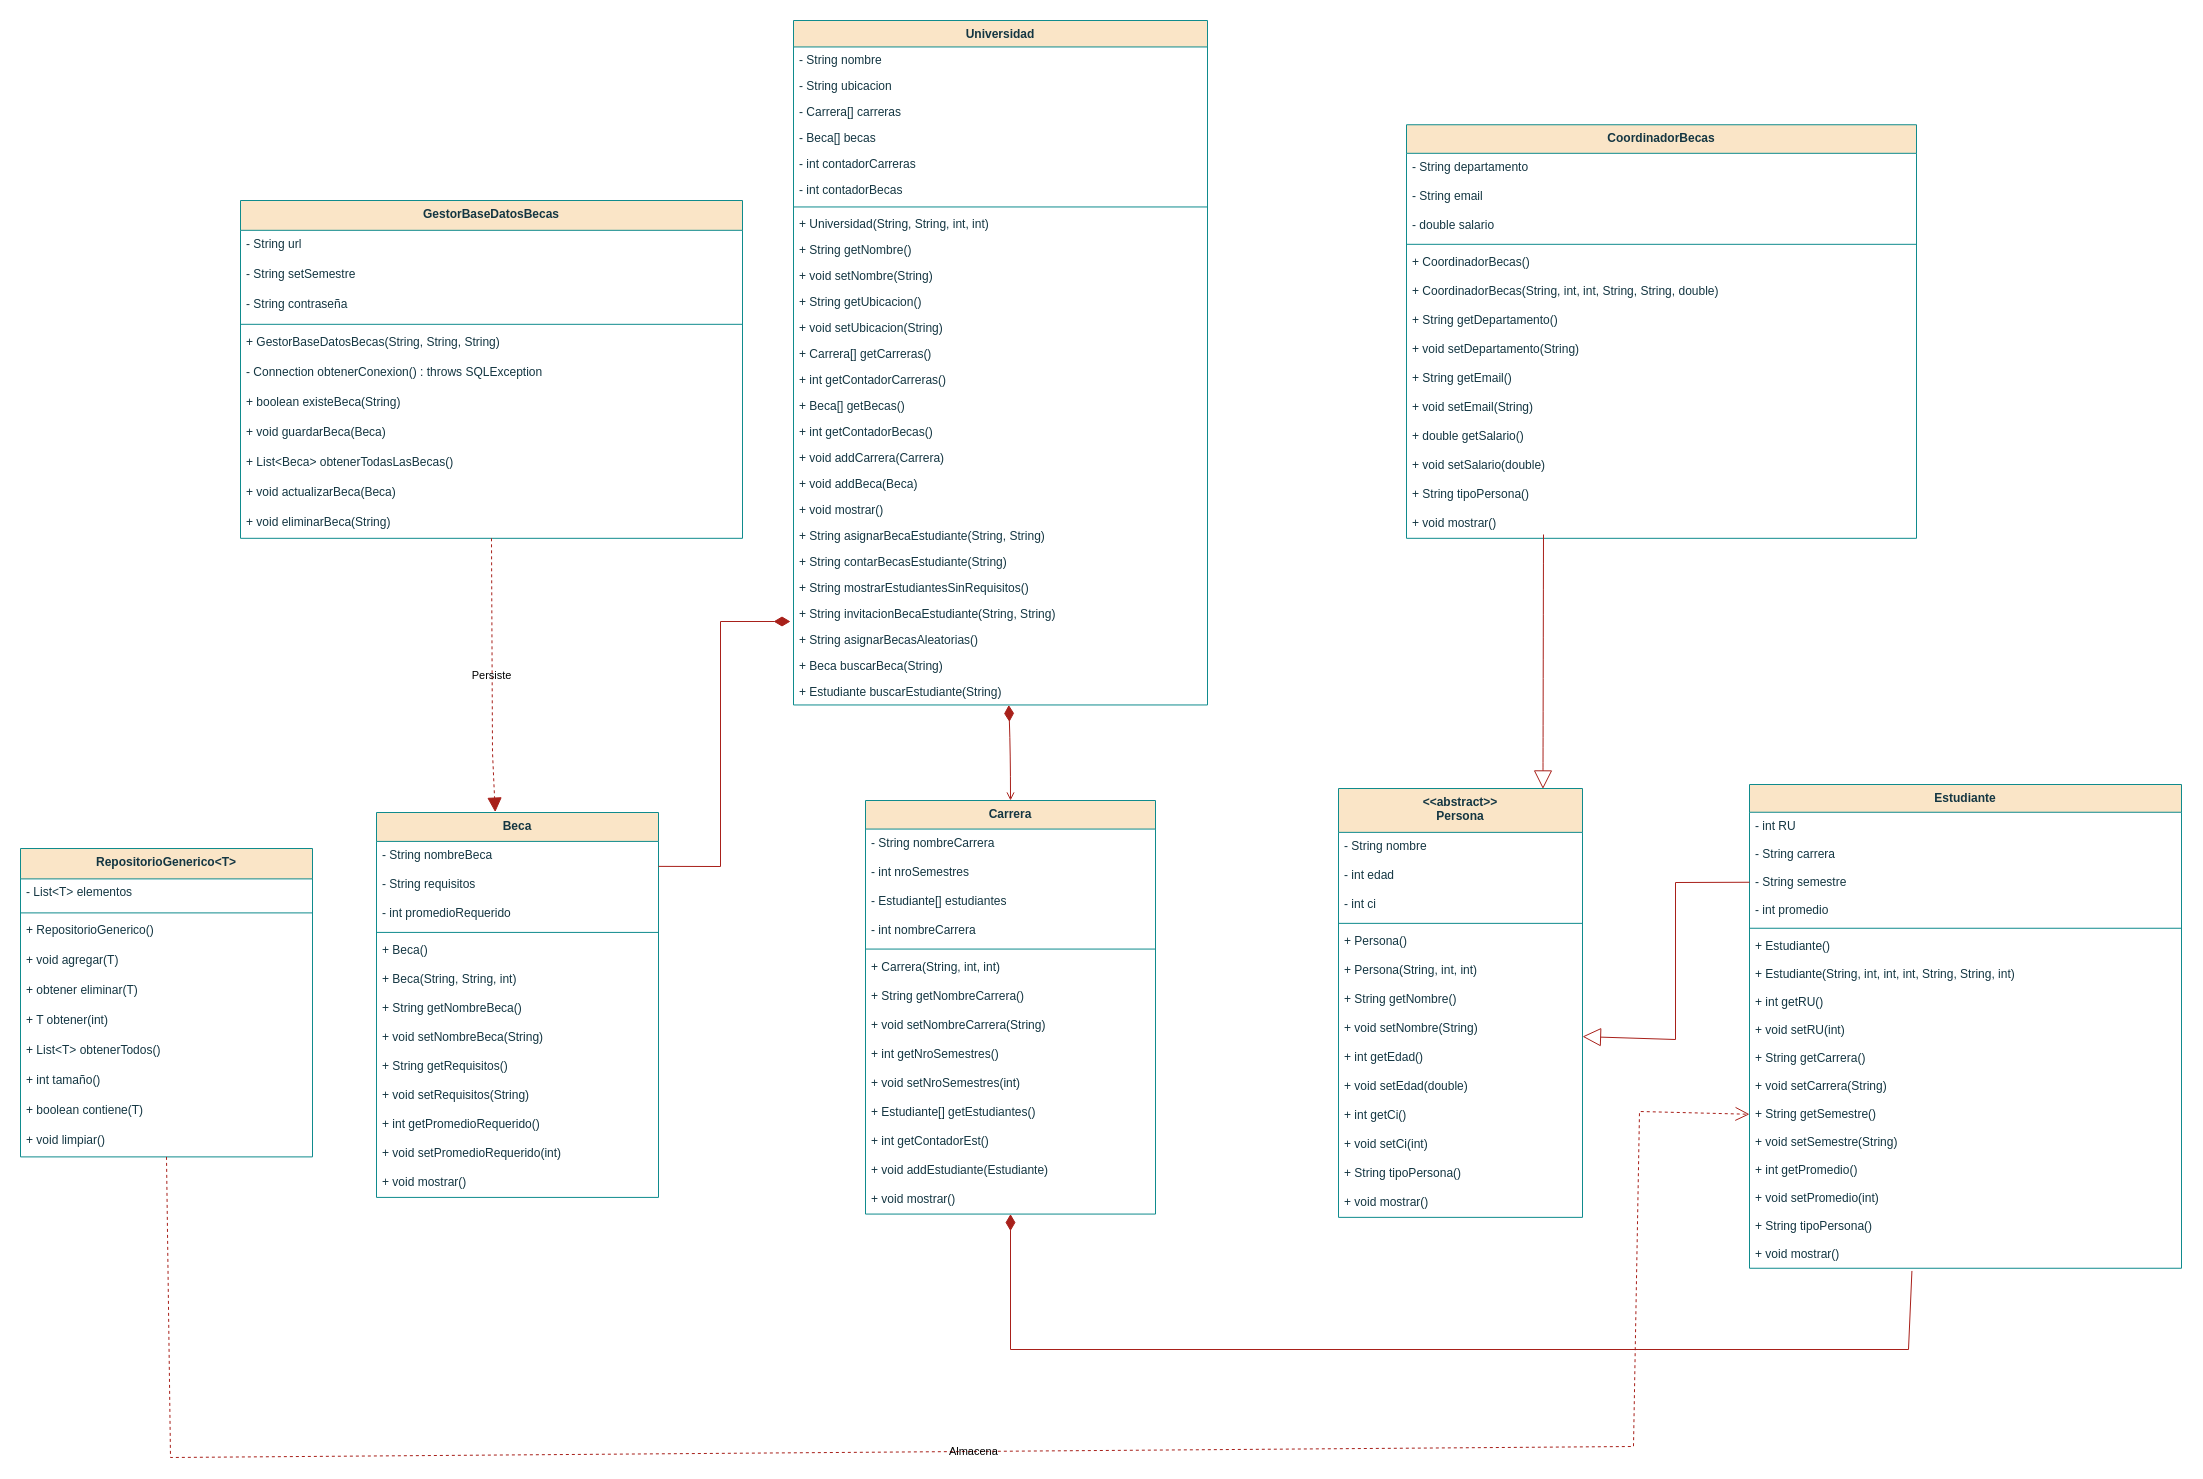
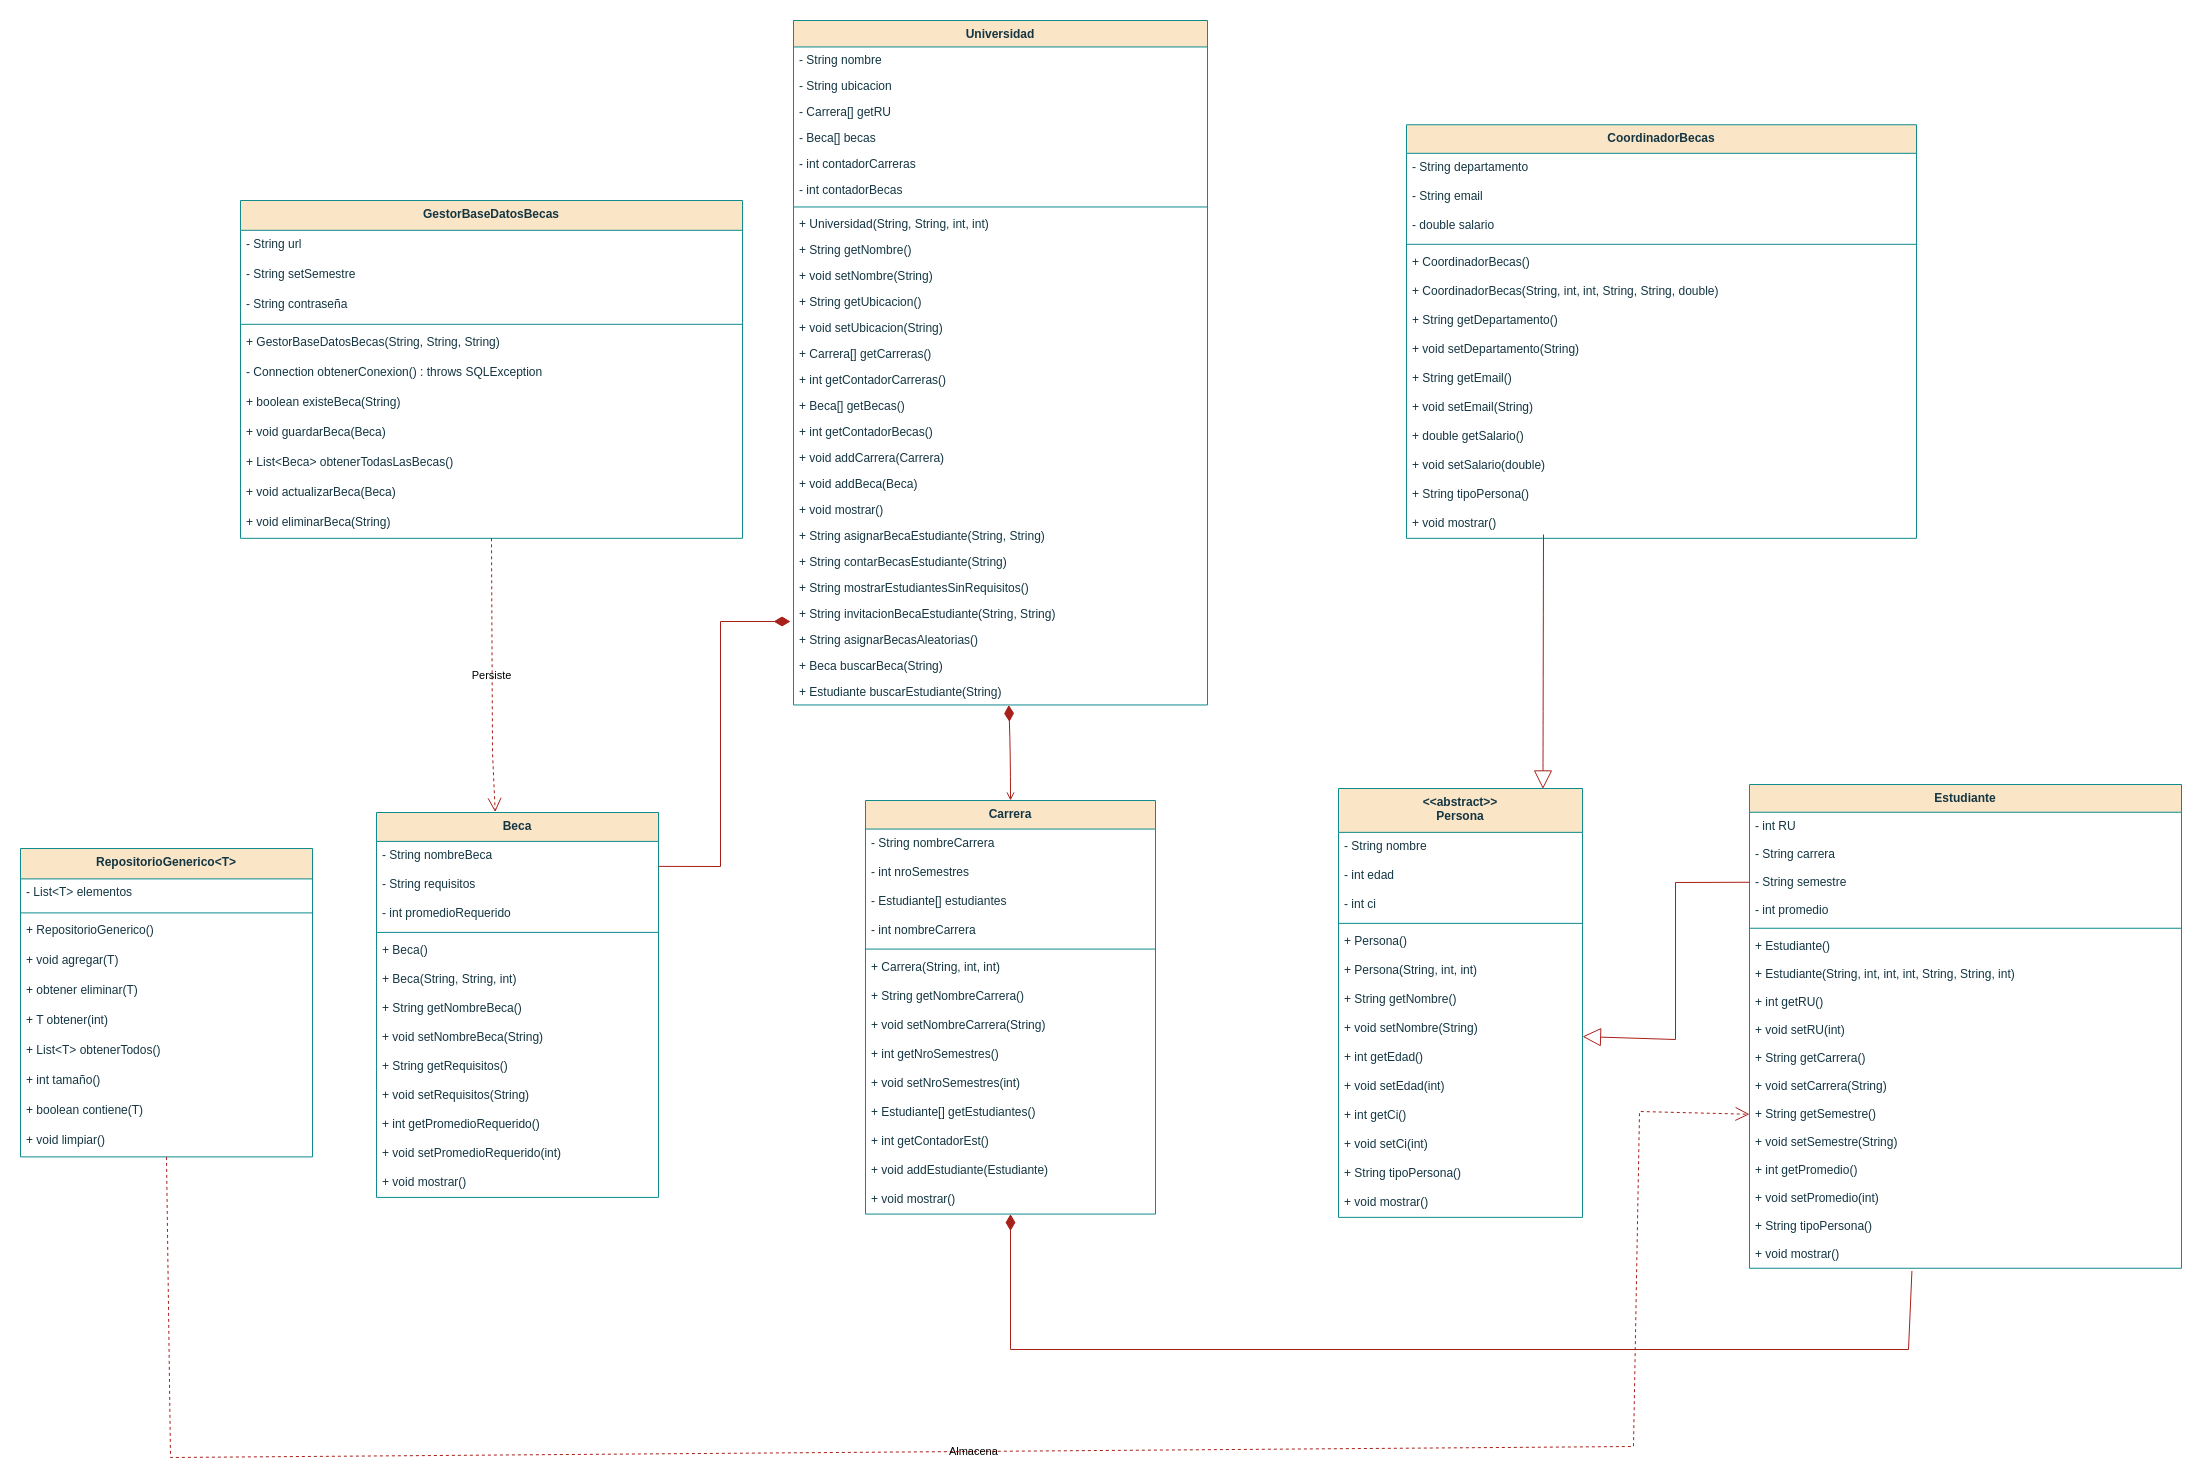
node "- Carrera[] carreras": label "- Carrera[] carreras" -> "- Carrera[] getRU"
edge "GestorBaseDatosBecas" -> "Beca": arrowhead block -> open
node "+ void setEdad(double)": label "+ void setEdad(double)" -> "+ void setEdad(int)"
